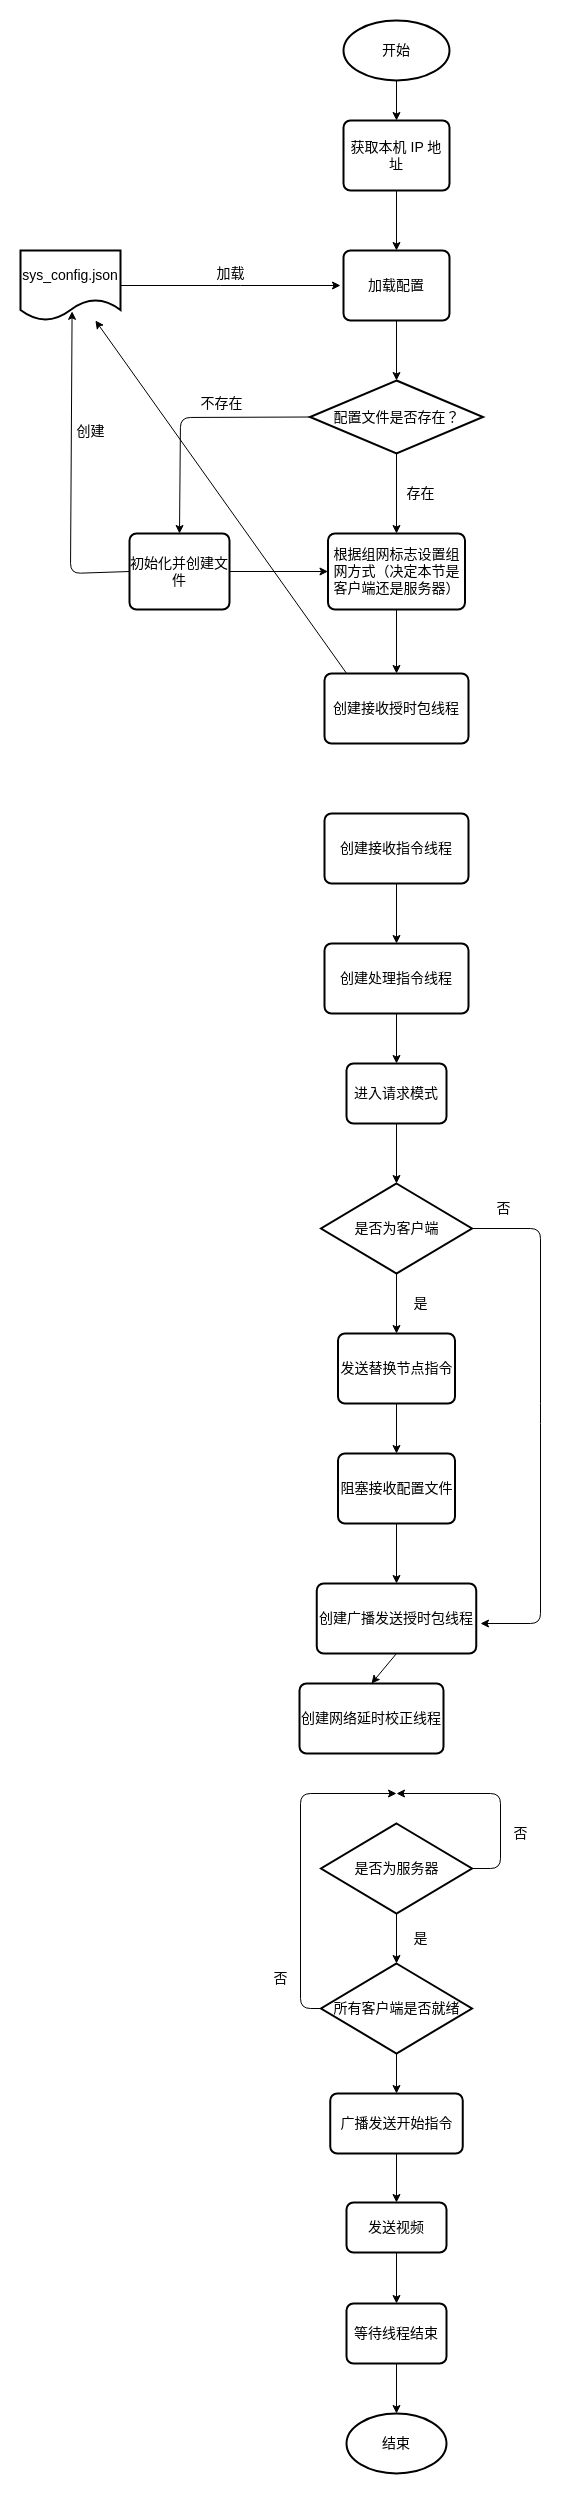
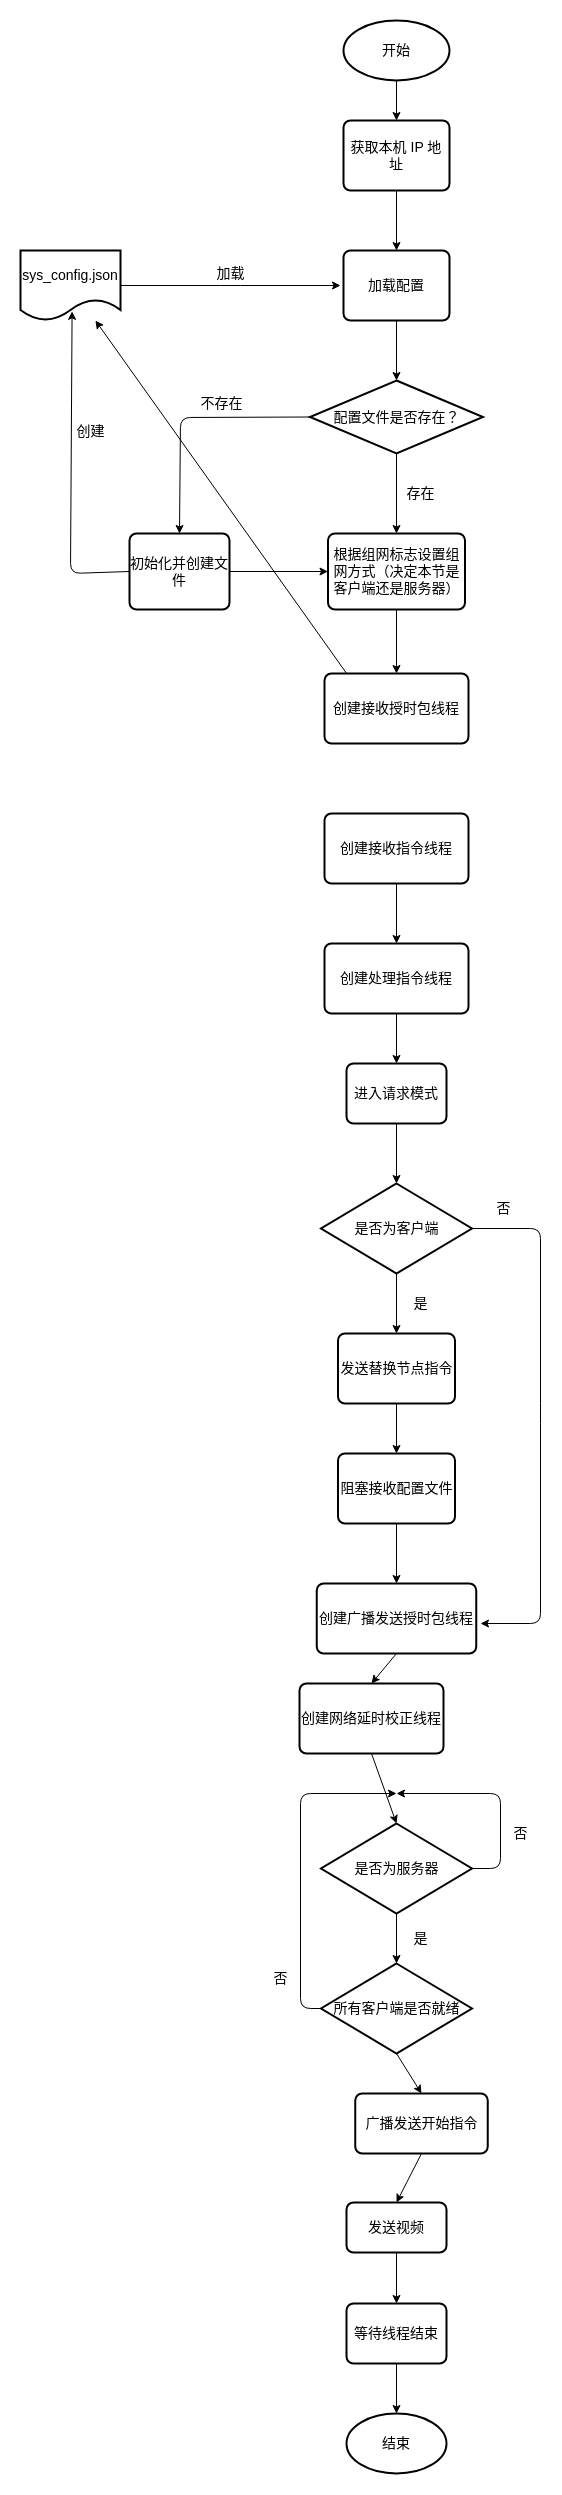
edge "创建网络延时校正线程" -> "是否为服务器": added
node "广播发送开始指令": moved (397, 2124) -> (422, 2124)
